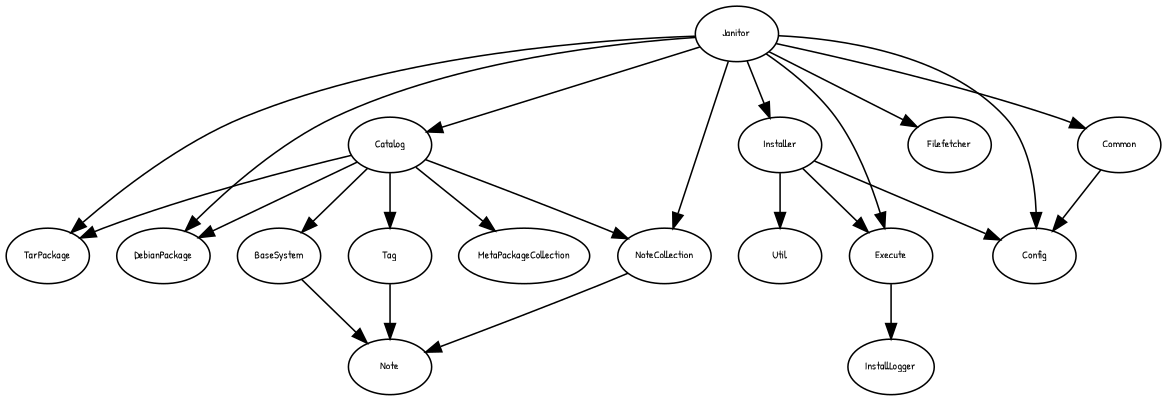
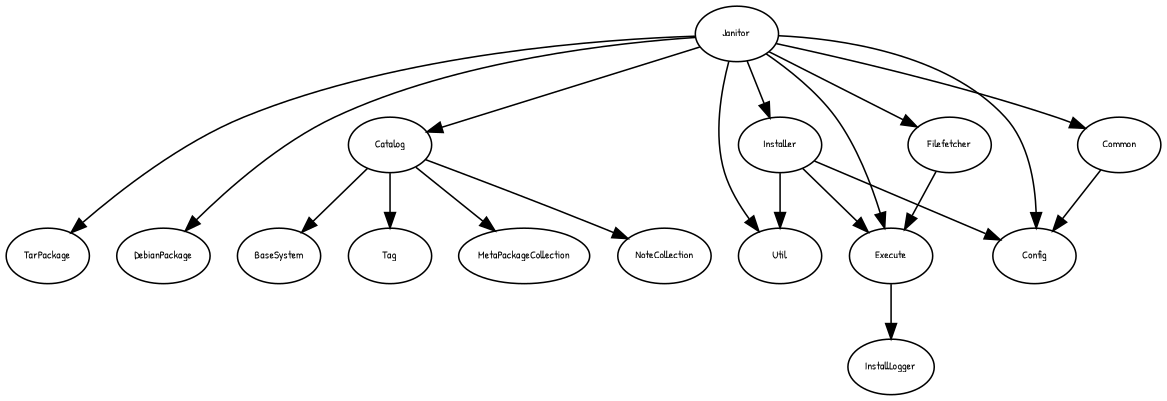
edge "Janitor" -> "NoteCollection": now "Janitor" -> "Util"
edge "Catalog" -> "TarPackage": removed
edge "Filefetcher" -> "Execute": added
edge "Catalog" -> "DebianPackage": removed
node "Note": removed
